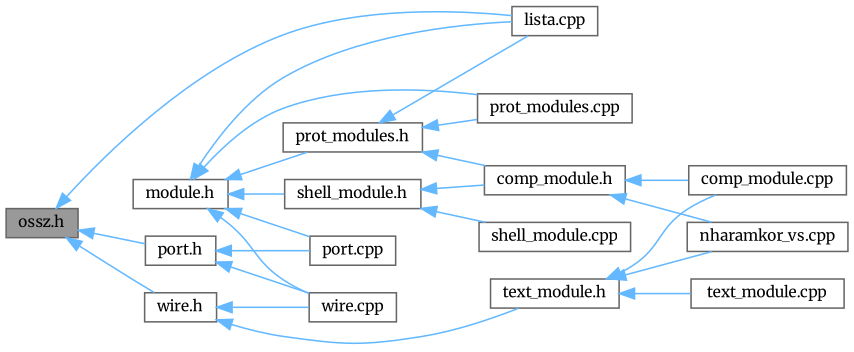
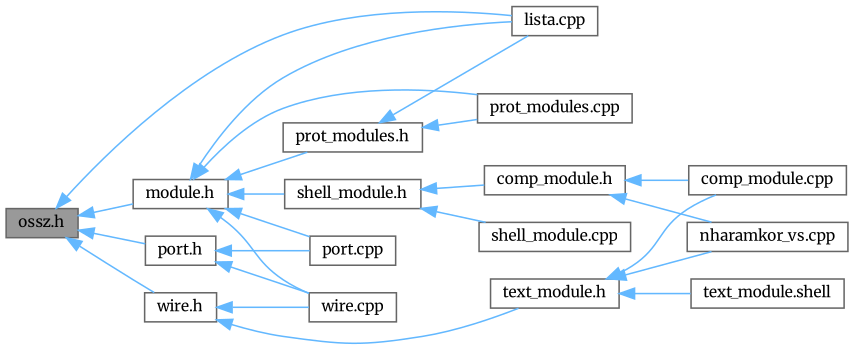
edge "comp_module.h" -> "prot_modules.h": removed
edge "module.h" -> "ossz.h": added
node "text_module.cpp": label "text_module.cpp" -> "text_module.shell"
